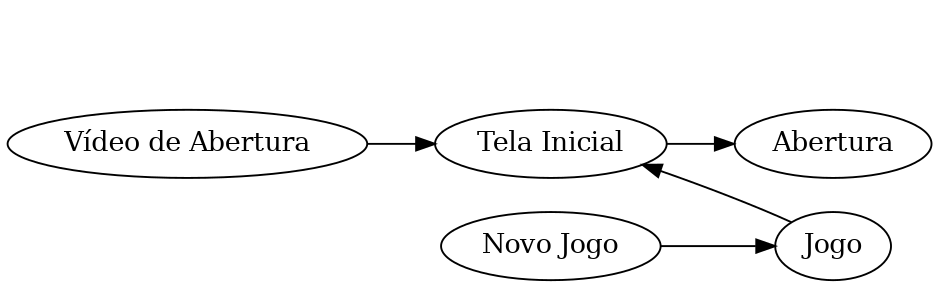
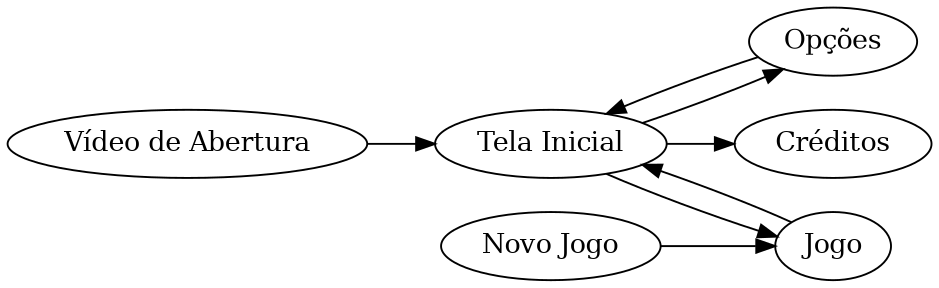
node "Opções": added
node "Abertura": label "Abertura" -> "Créditos"
edge "Tela Inicial" -> "Jogo": added
